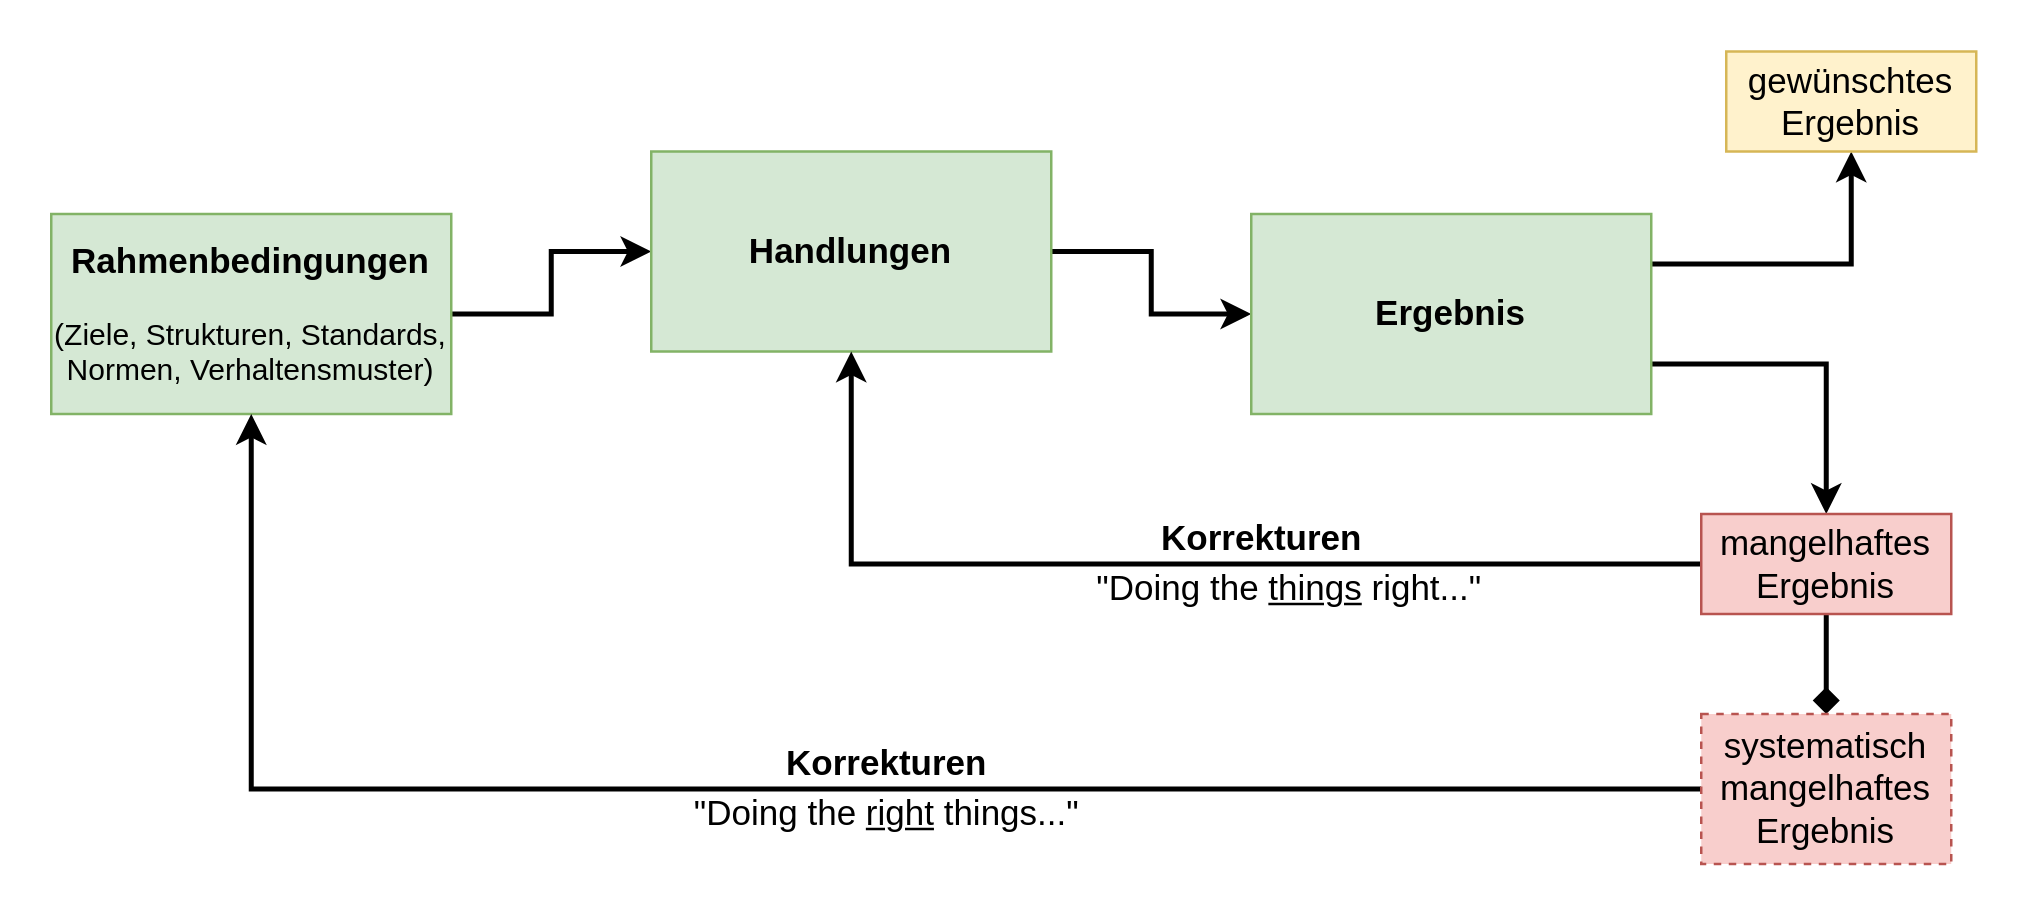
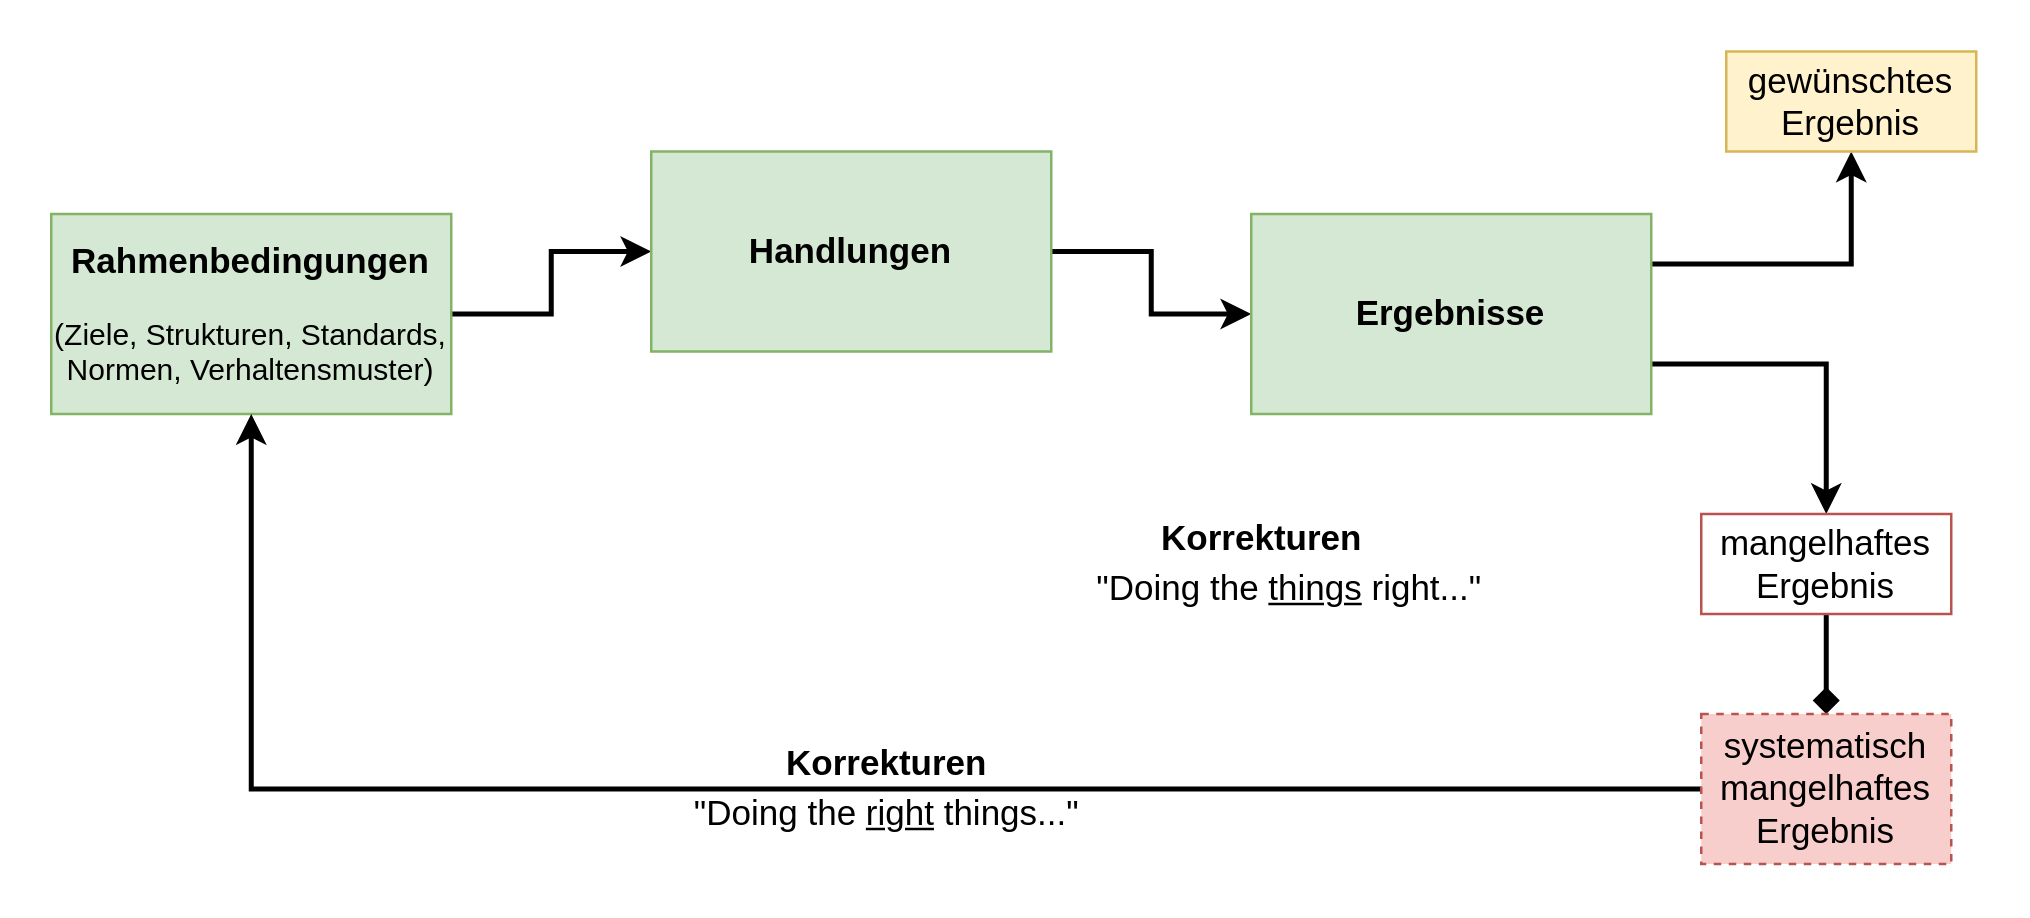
node "Ergebnis": label "Ergebnis" -> "Ergebnisse"
edge "mangelhaftes Ergebnis" -> "Handlungen": removed
node "mangelhaftes Ergebnis": fillcolor #f8cecc -> #ffffff
